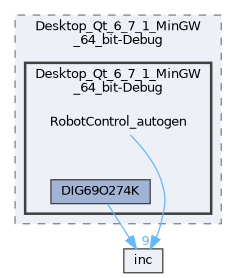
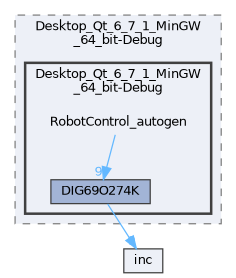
edge "RobotControl_autogen" -> "inc": now "RobotControl_autogen" -> "DIG69O274K"
